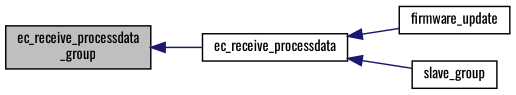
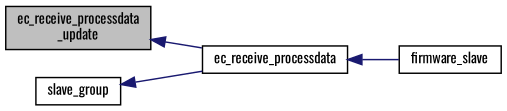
node "firmware_update": label "firmware_update" -> "firmware_slave"
node "ec_receive_processdata _group": label "ec_receive_processdata _group" -> "ec_receive_processdata _update"
edge "slave_group" -> "ec_receive_processdata": reversed
